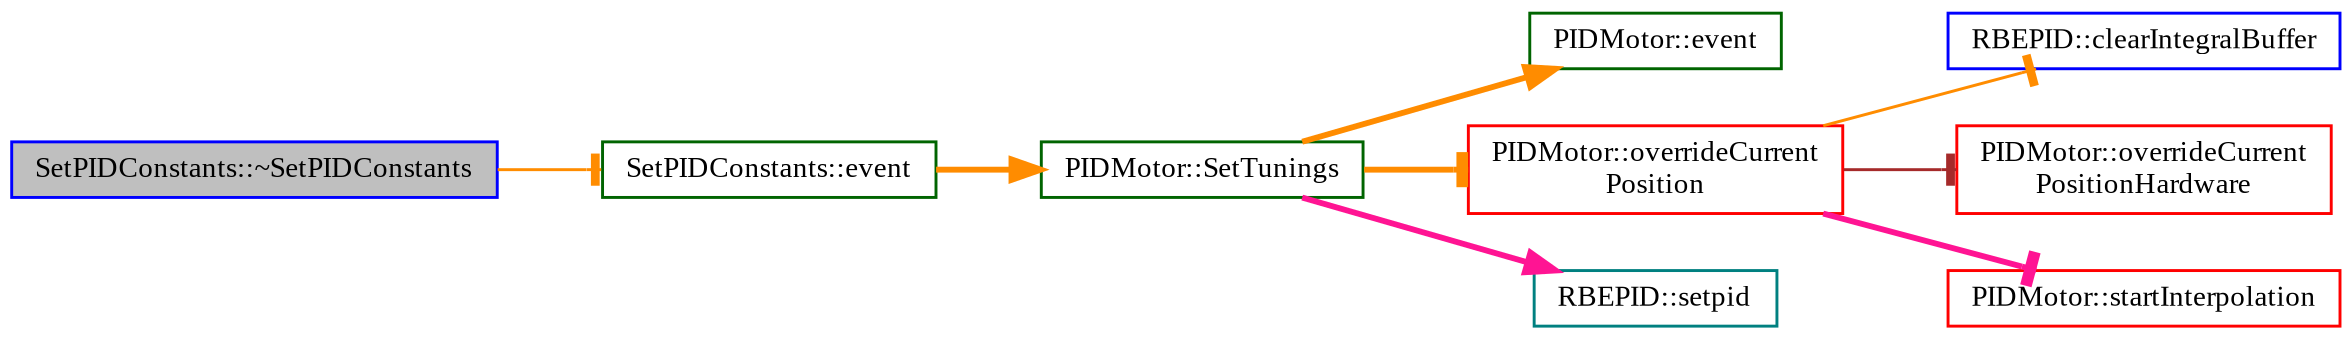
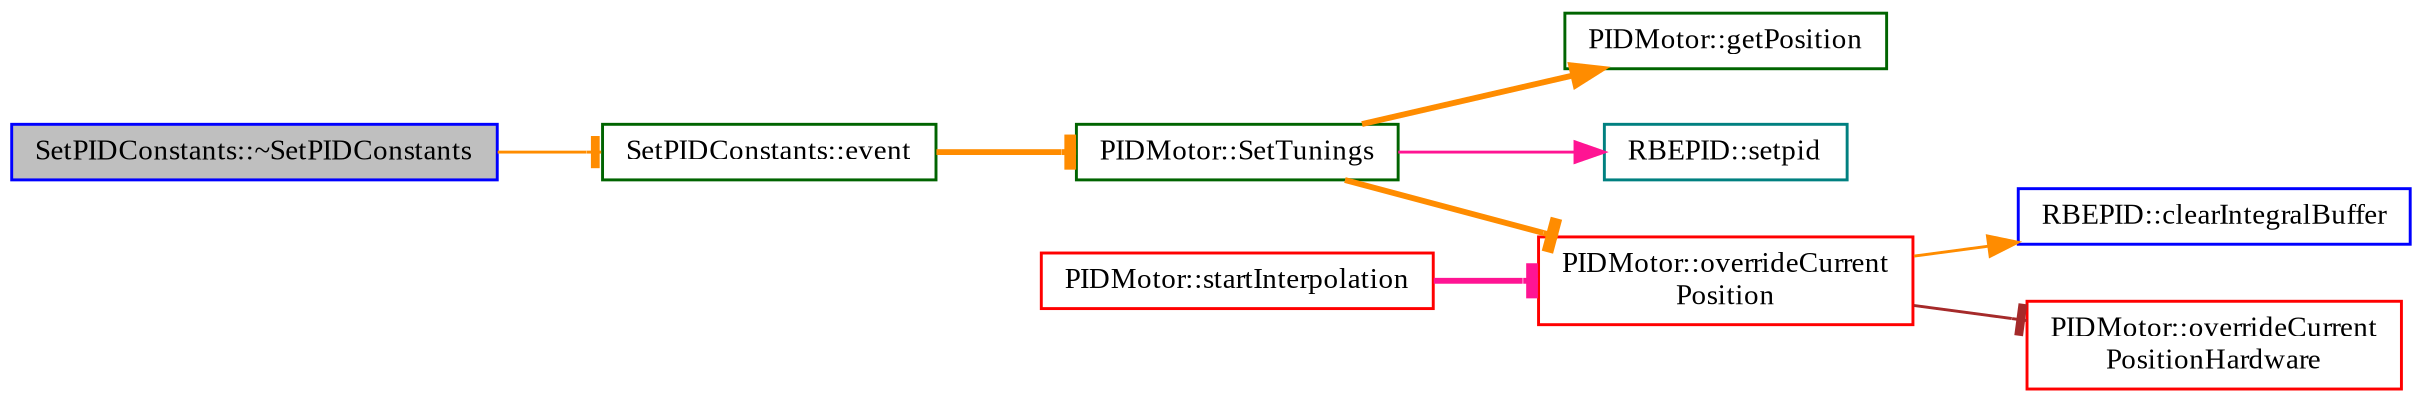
node "PIDMotor::event": label "PIDMotor::event" -> "PIDMotor::getPosition"
edge "PIDMotor::overrideCurrent Position" -> "RBEPID::clearIntegralBuffer": arrowhead tee -> normal
edge "SetPIDConstants::event" -> "PIDMotor::SetTunings": arrowhead normal -> tee
edge "PIDMotor::SetTunings" -> "RBEPID::setpid": style bold -> solid
edge "PIDMotor::overrideCurrent Position" -> "PIDMotor::startInterpolation": reversed
